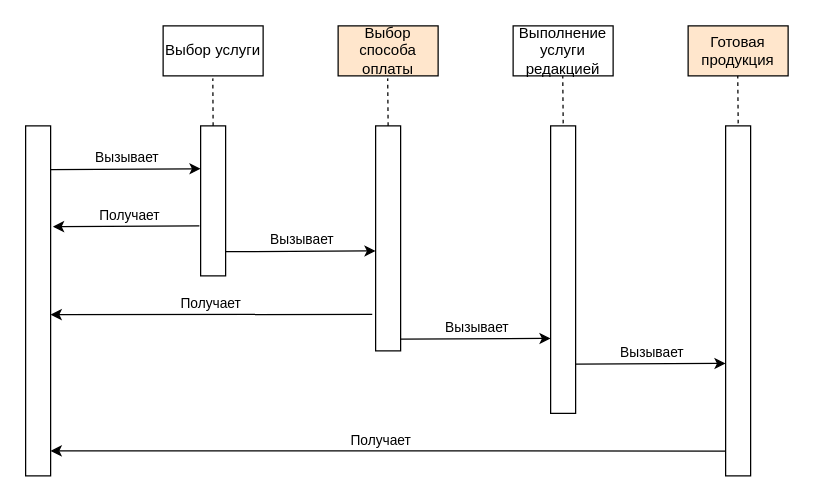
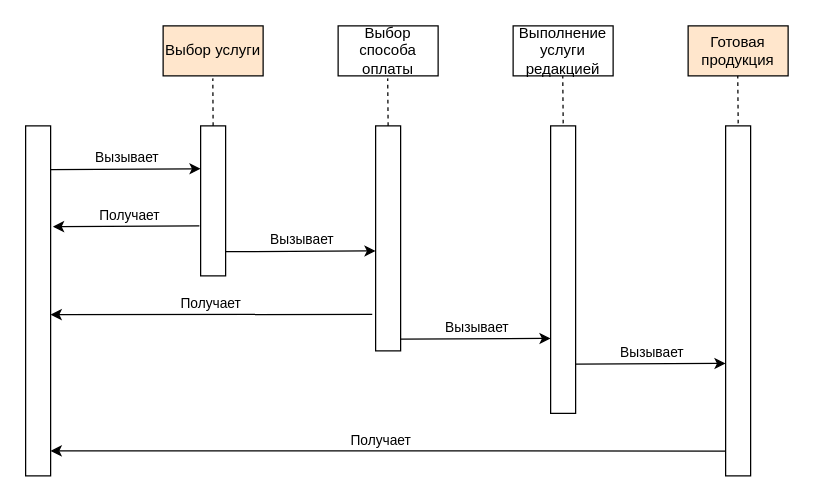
node "Выбор услуги": fillcolor #ffffff -> #ffe6cc
node "Выбор способа оплаты": fillcolor #ffe6cc -> #ffffff
